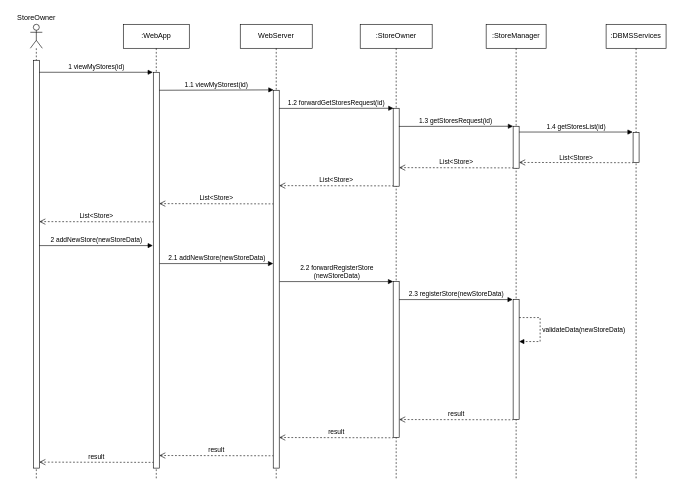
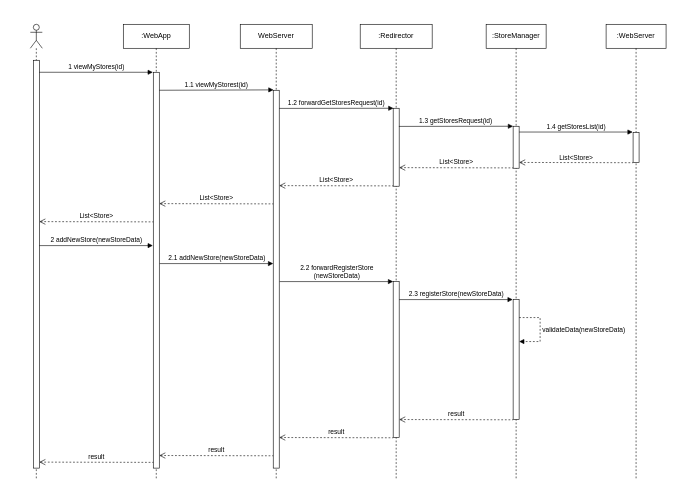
node "StoreOwner": removed
node ":StoreOwner": label ":StoreOwner" -> ":Redirector"
node ":DBMSServices": label ":DBMSServices" -> ":WebServer"
